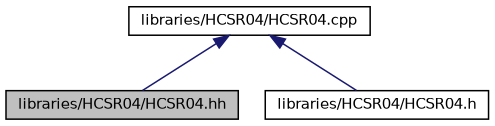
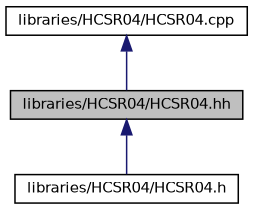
edge "libraries/HCSR04/HCSR04.h" -> "libraries/HCSR04/HCSR04.cpp": now "libraries/HCSR04/HCSR04.h" -> "libraries/HCSR04/HCSR04.hh"
